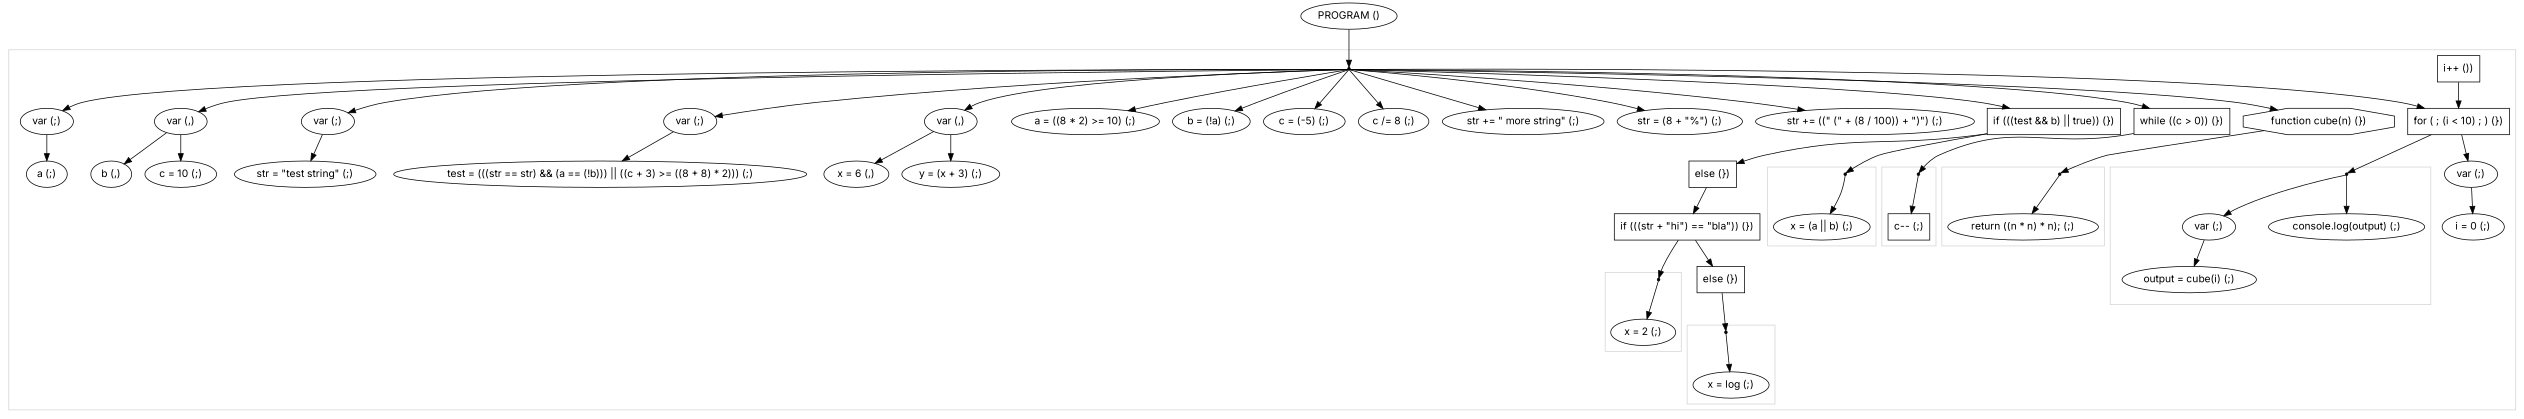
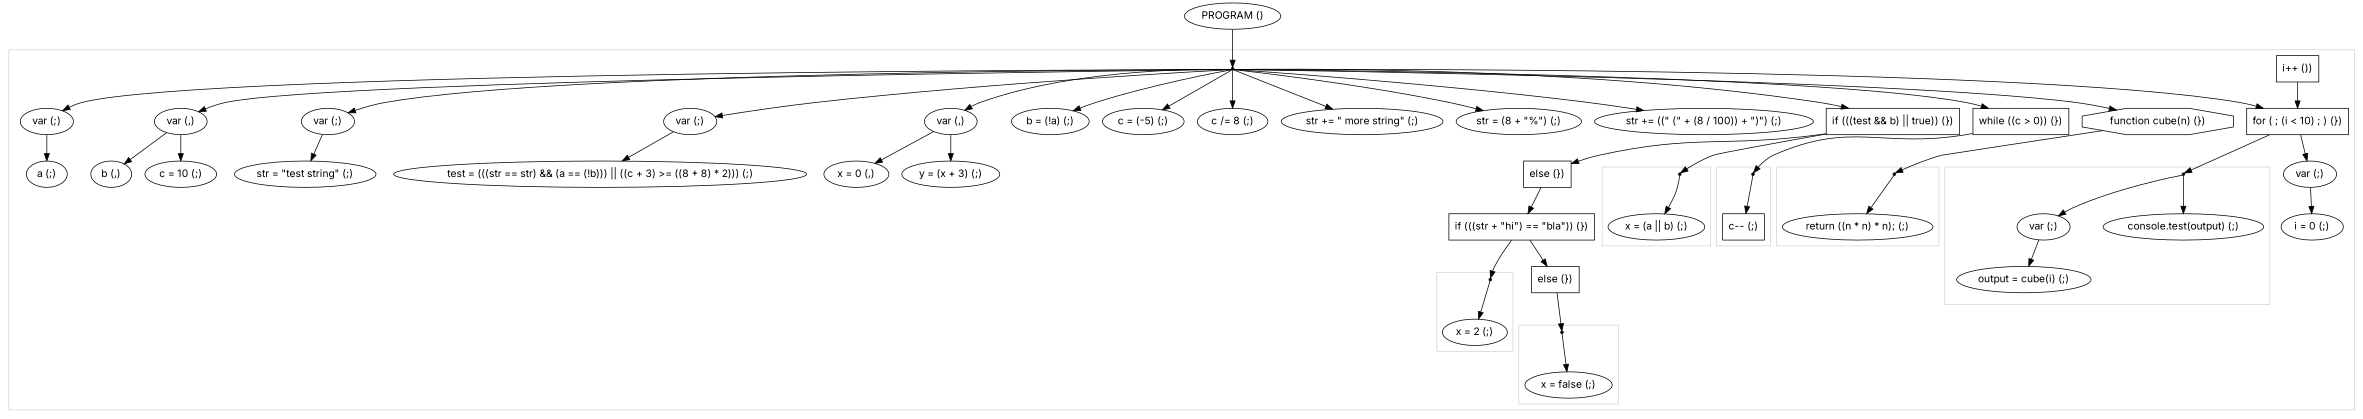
node "a = ((8 * 2) >= 10) (;)": removed
node "x = 6 (,)": label "x = 6 (,)" -> "x = 0 (,)"
node "console.log(output) (;)": label "console.log(output) (;)" -> "console.test(output) (;)"
node "x = log (;)": label "x = log (;)" -> "x = false (;)"
